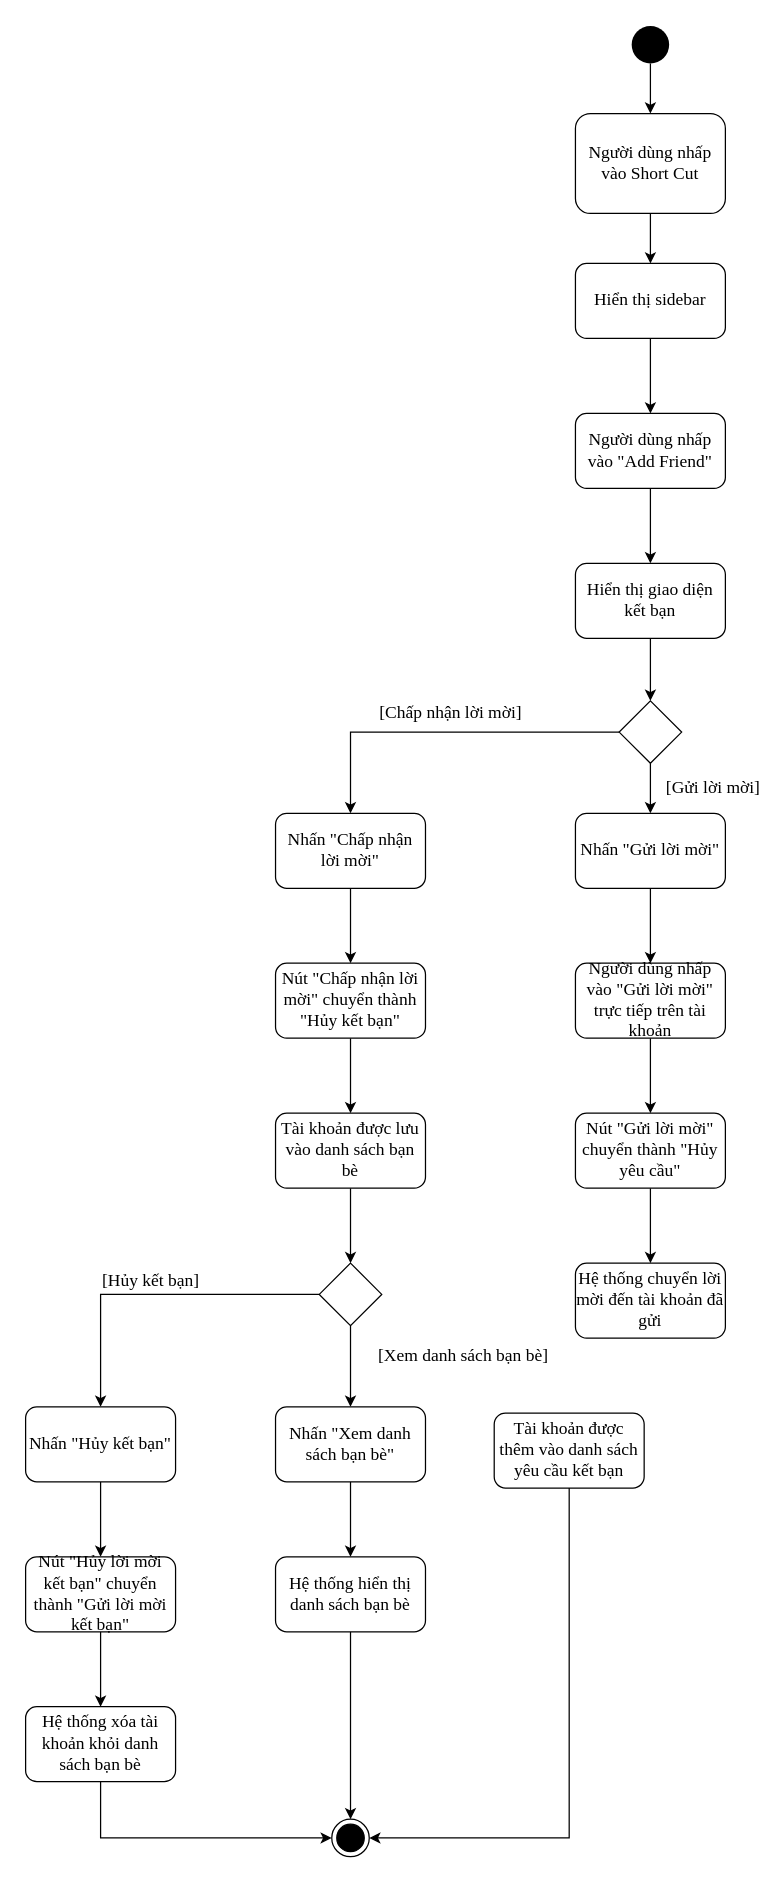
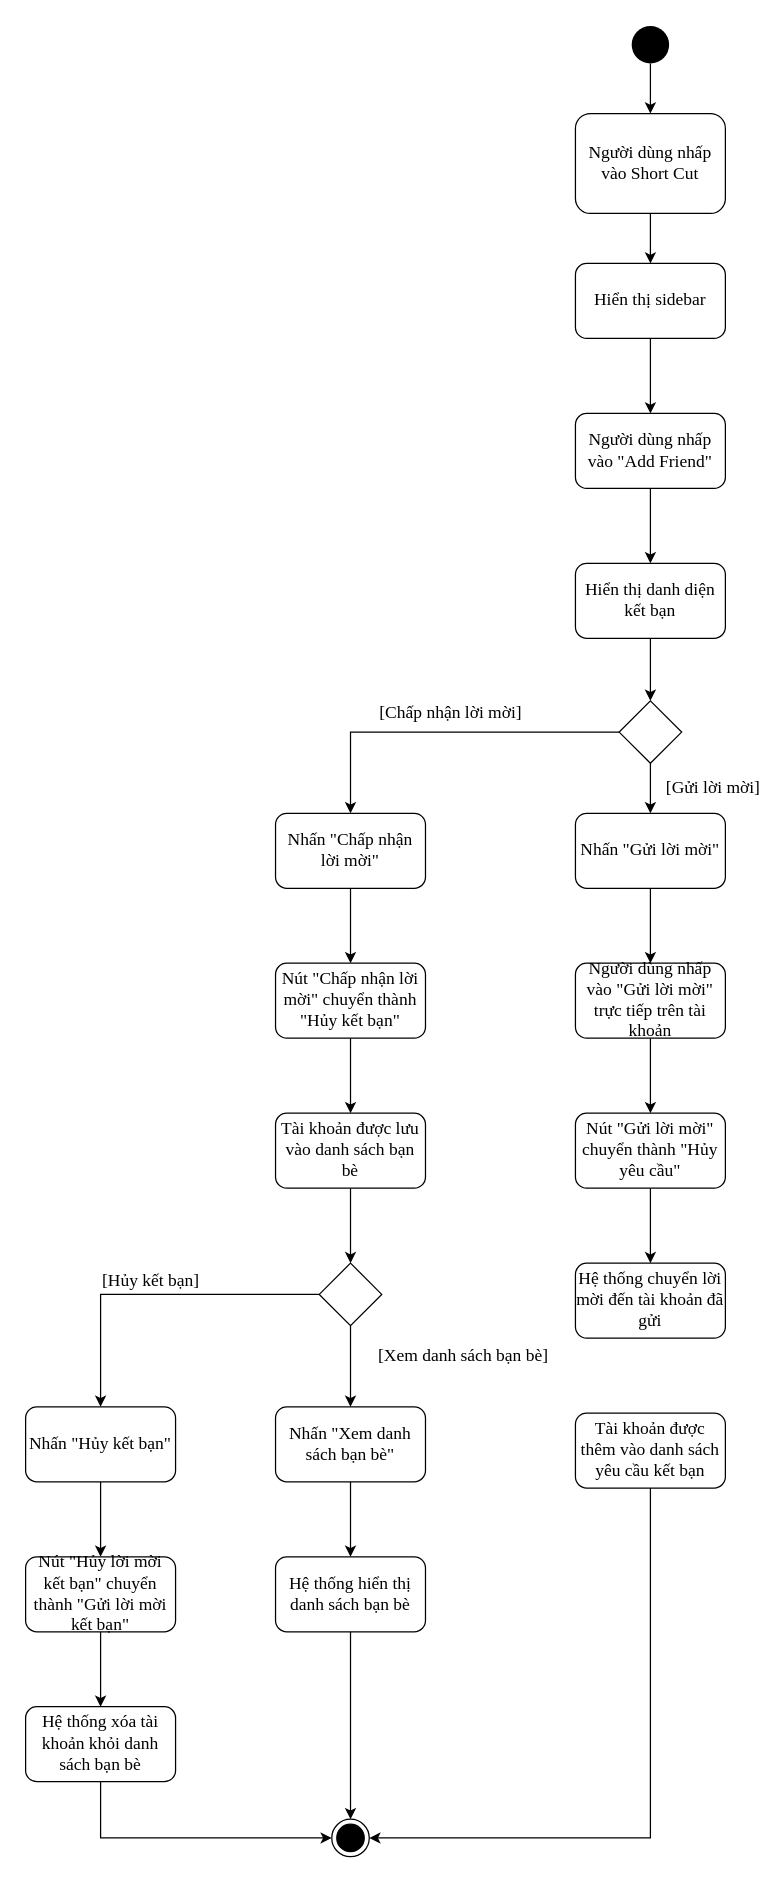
node "Hiển thị giao diện kết bạn": label "Hiển thị giao diện kết bạn" -> "Hiển thị danh diện kết bạn"
node "Tài khoản được thêm vào danh sách yêu cầu kết bạn": moved (569, 1451) -> (651, 1451)
